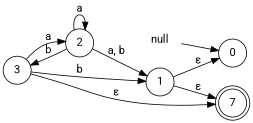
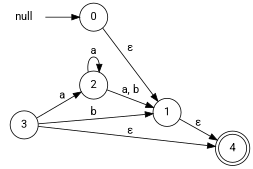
edge "2" -> "3": removed, label "b"
edge "1" -> "0": reversed
node "7": label "7" -> "4"
